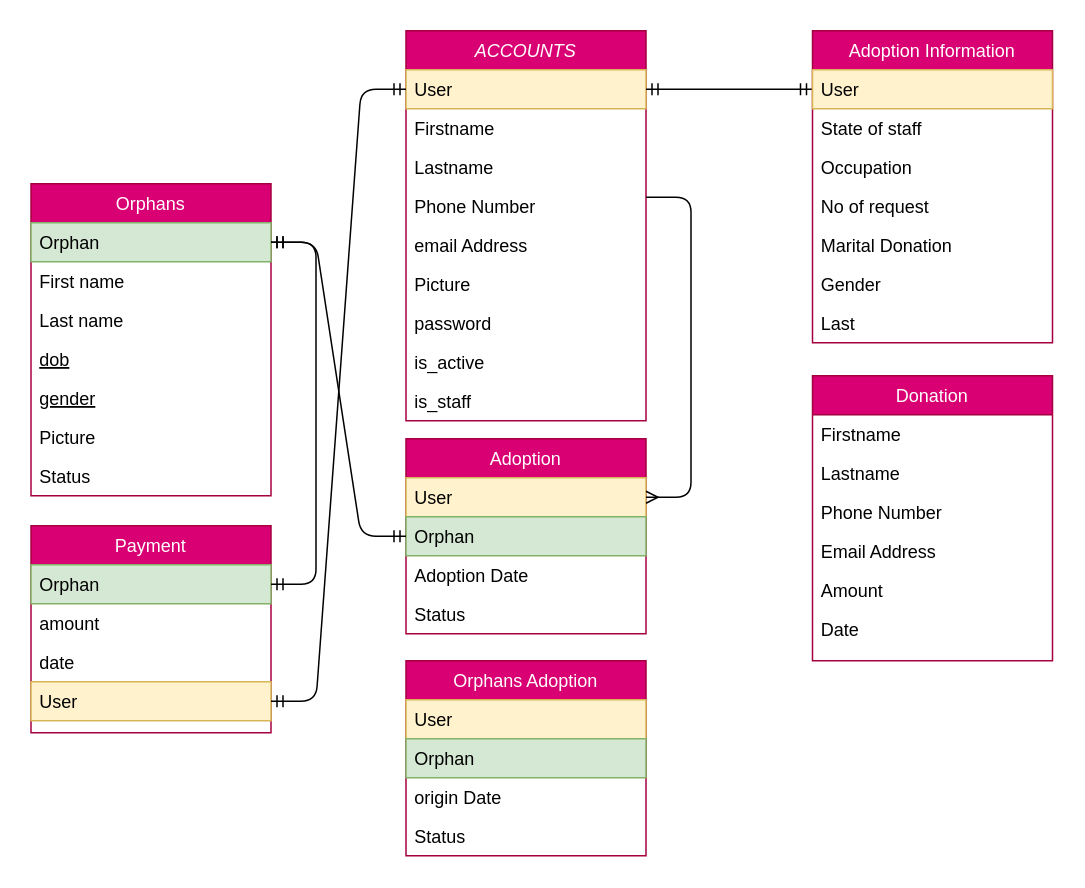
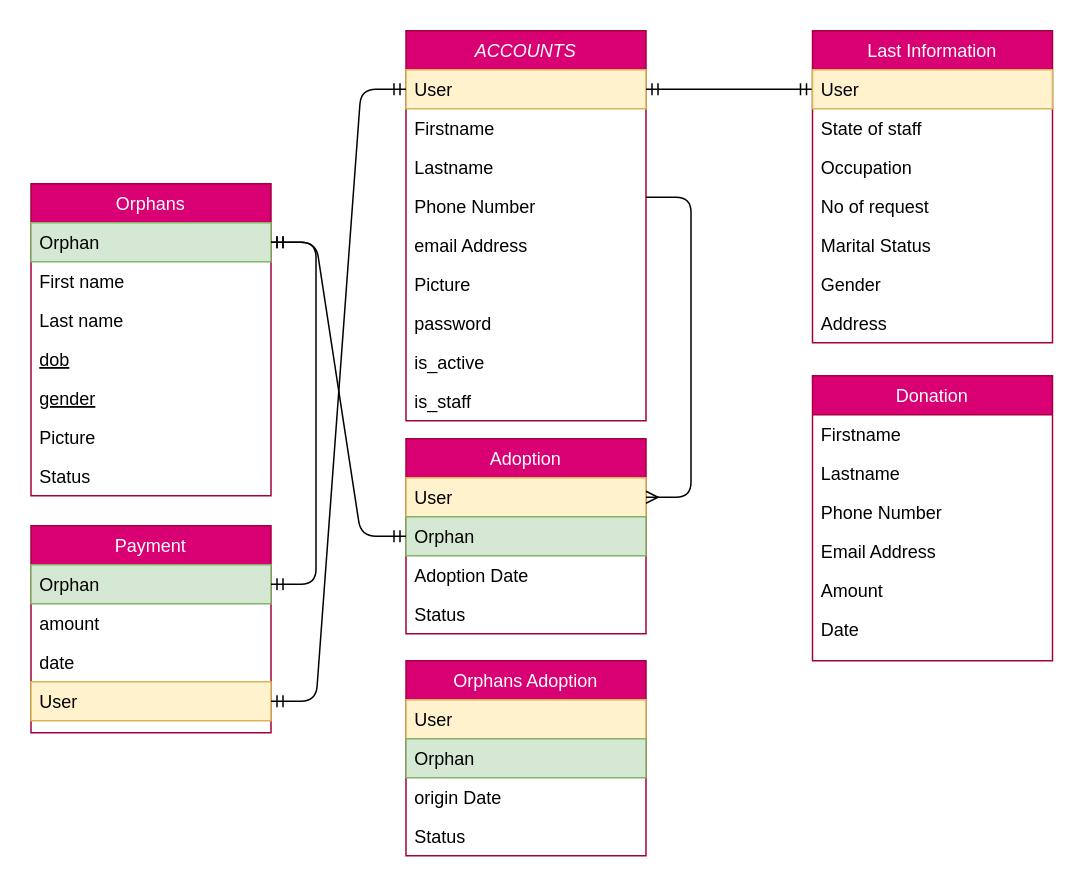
node "Adoption Information": label "Adoption Information" -> "Last Information"
node "Marital Donation": label "Marital Donation" -> "Marital Status"
node "Last": label "Last" -> "Address"
